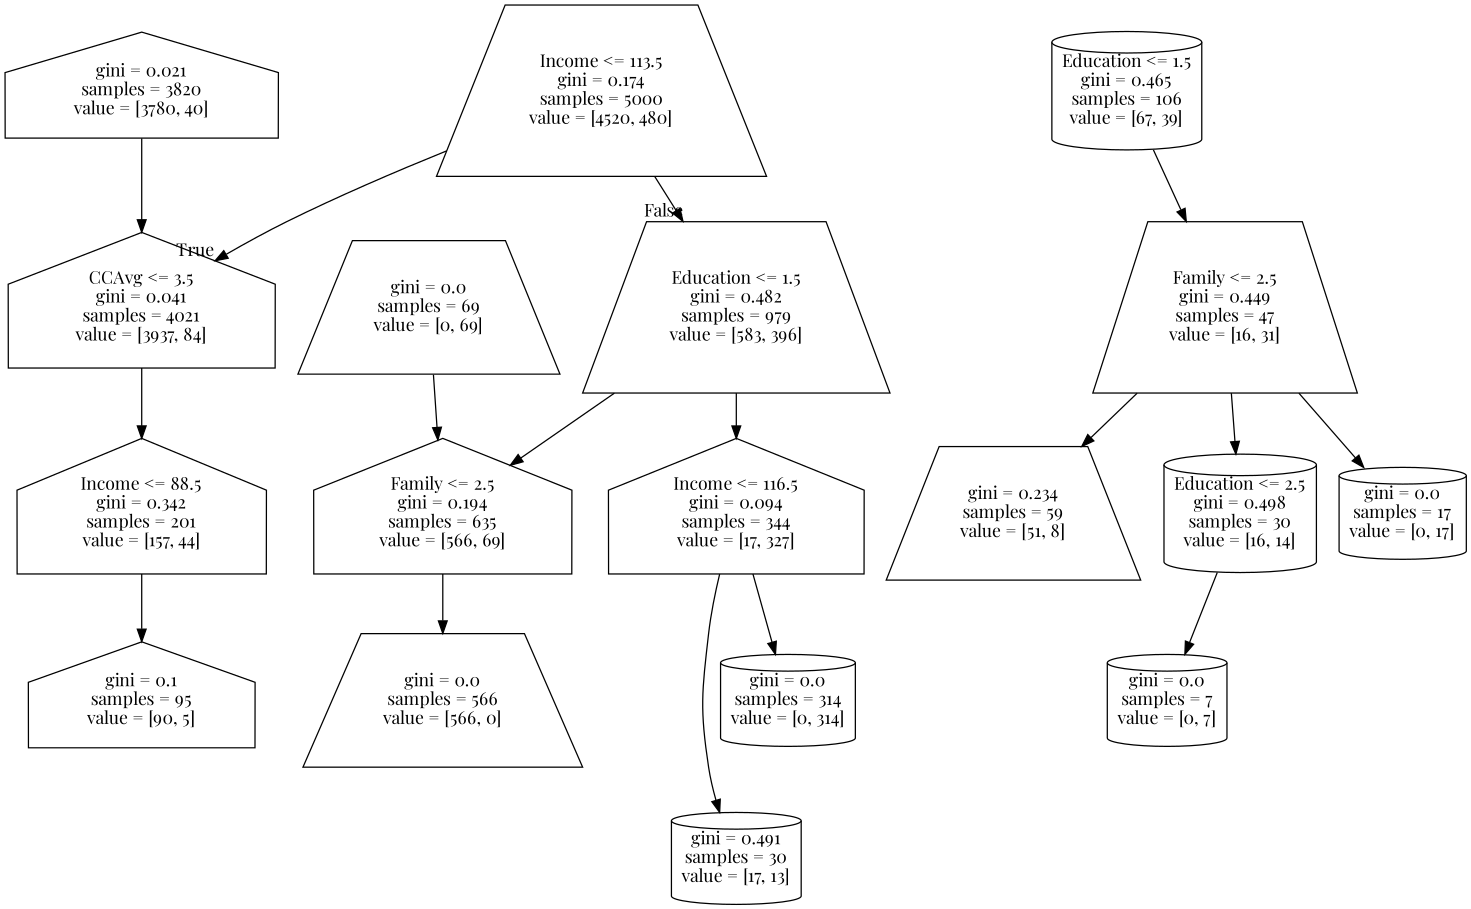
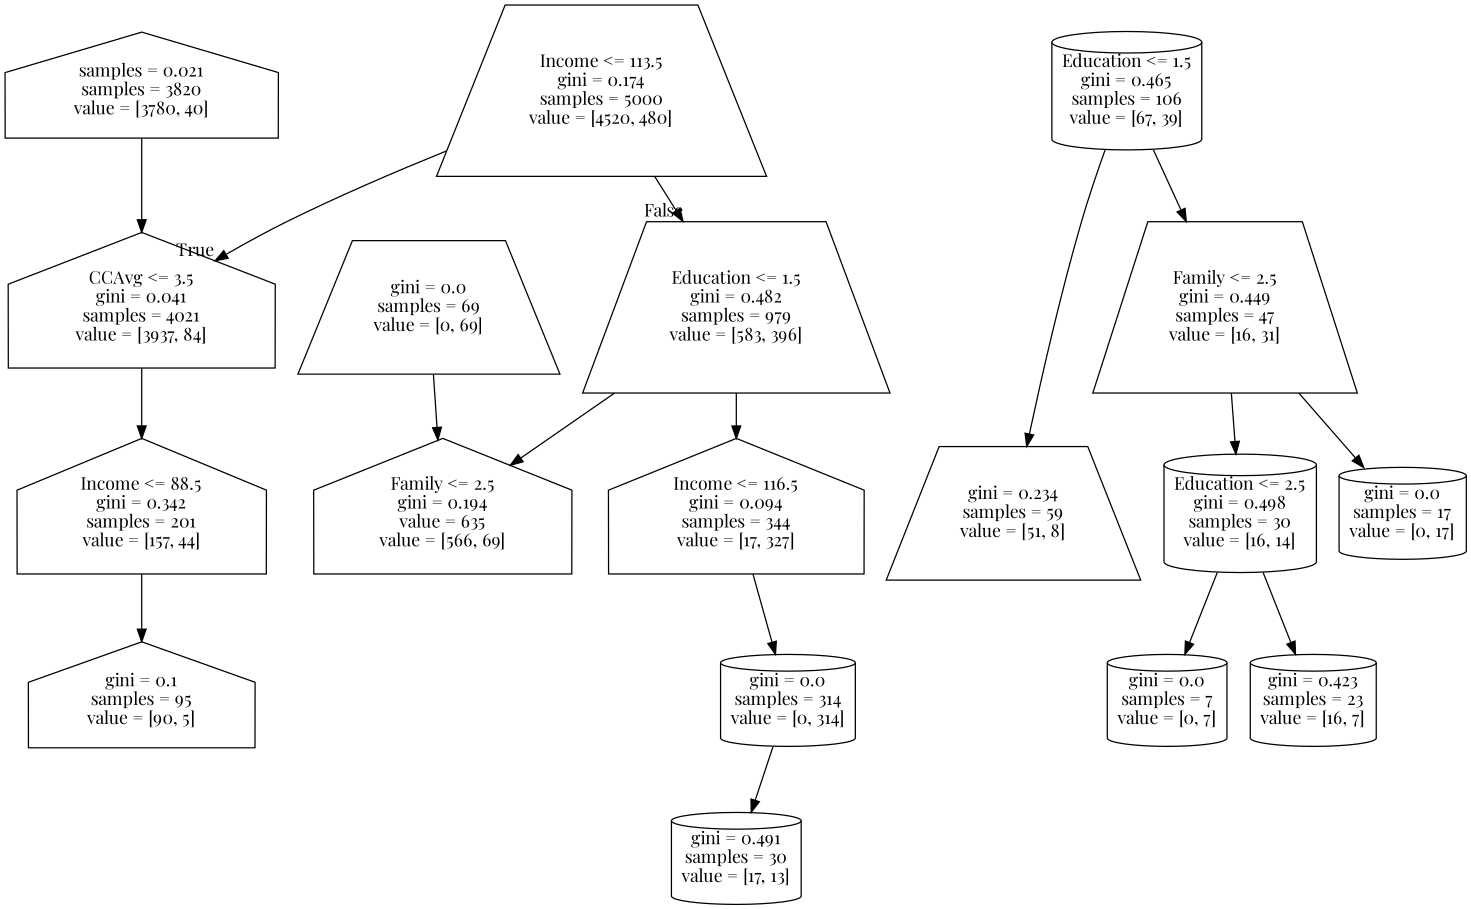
node "gini = 0.021 samples = 3820 value = [3780, 40]": label "gini = 0.021 samples = 3820 value = [3780, 40]" -> "samples = 0.021 samples = 3820 value = [3780, 40]"
edge "Family <= 2.5 gini = 0.449 samples = 47 value = [16, 31]" -> "gini = 0.234 samples = 59 value = [51, 8]": now "Education <= 1.5 gini = 0.465 samples = 106 value = [67, 39]" -> "gini = 0.234 samples = 59 value = [51, 8]"
node "Family <= 2.5 gini = 0.194 samples = 635 value = [566, 69]": label "Family <= 2.5 gini = 0.194 samples = 635 value = [566, 69]" -> "Family <= 2.5 gini = 0.194 value = 635 value = [566, 69]"
edge "Income <= 116.5 gini = 0.094 samples = 344 value = [17, 327]" -> "gini = 0.491 samples = 30 value = [17, 13]": now "gini = 0.0 samples = 314 value = [0, 314]" -> "gini = 0.491 samples = 30 value = [17, 13]"
node "gini = 0.0 samples = 566 value = [566, 0]": removed
node "gini = 0.423 samples = 23 value = [16, 7]": added
